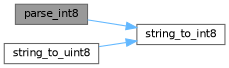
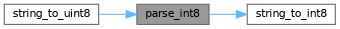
edge "string_to_uint8" -> "string_to_int8": now "string_to_uint8" -> "parse_int8"
